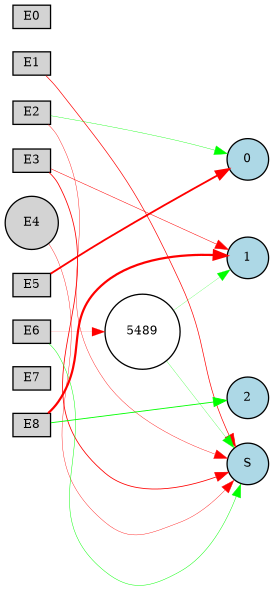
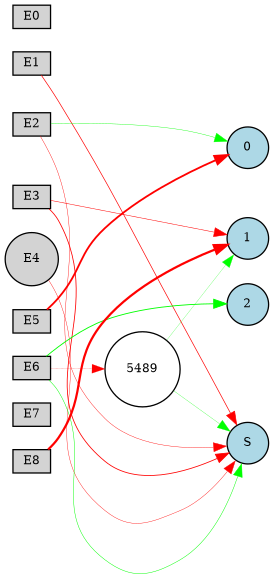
edge "E8" -> "2": now "E6" -> "2"
